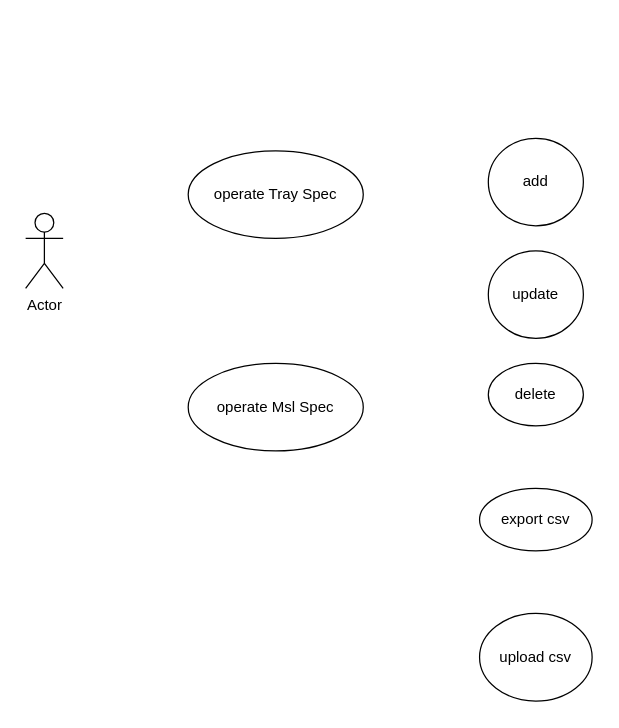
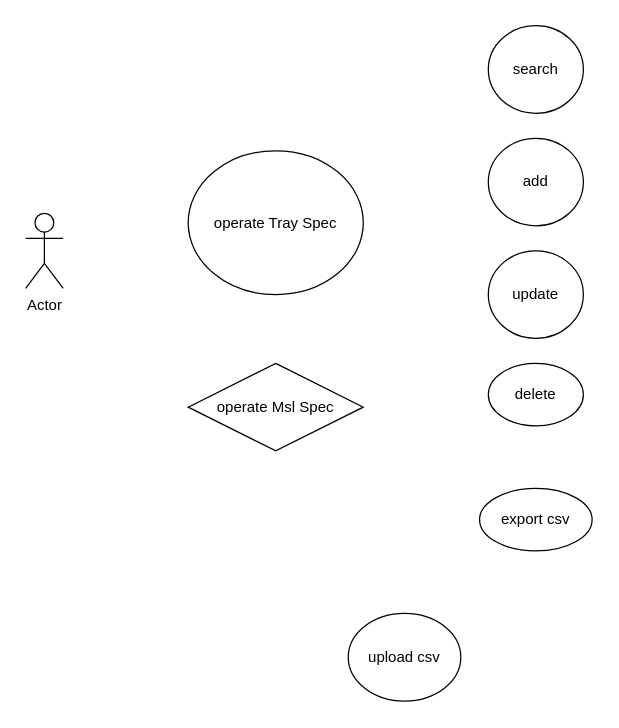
node "search": added
node "operate Tray Spec": size 175x88 -> 175x144
node "operate Msl Spec": shape ellipse -> diamond
node "upload csv": moved (536, 657) -> (404, 657)
